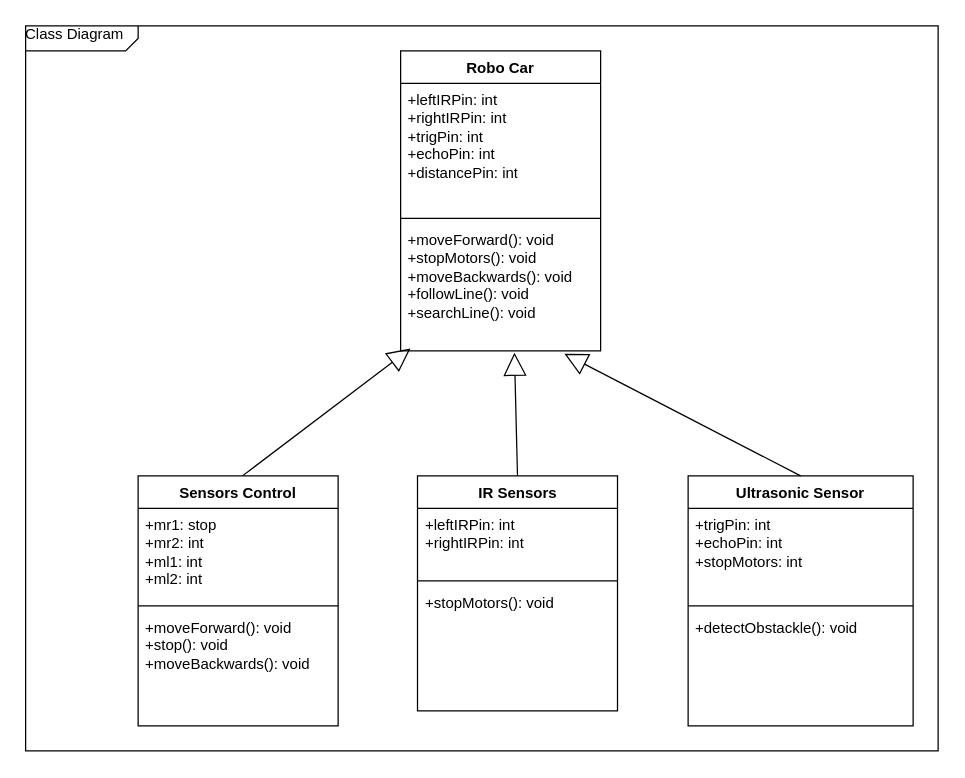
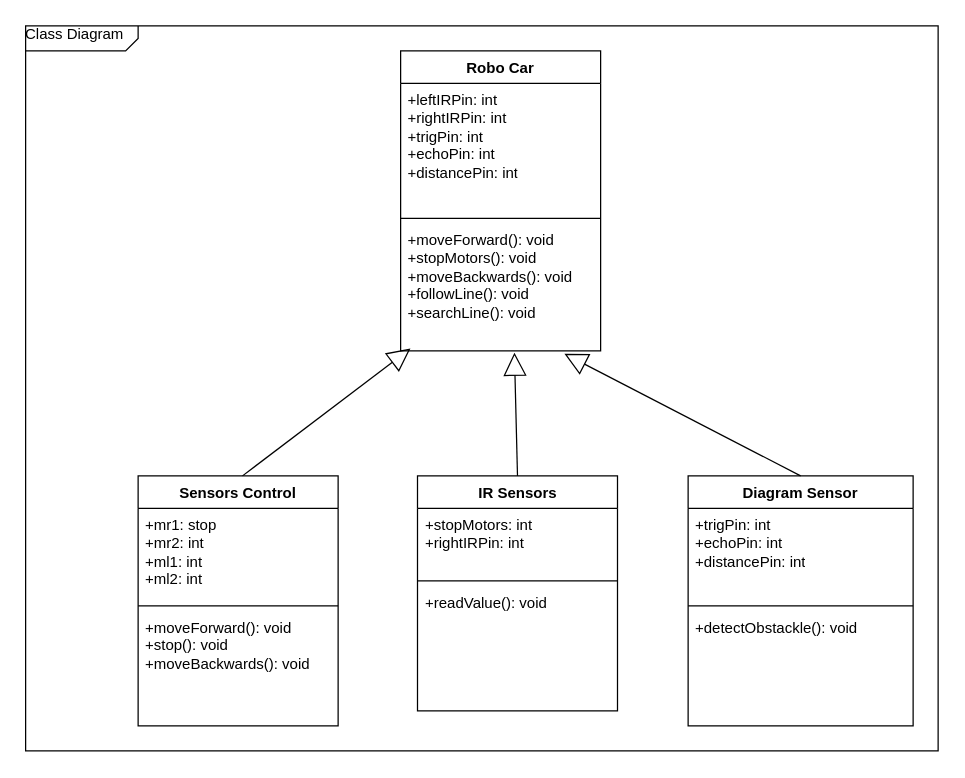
node "Ultrasonic Sensor": label "Ultrasonic Sensor" -> "Diagram Sensor"
node "+leftIRPin: int +rightIRPin: int": label "+leftIRPin: int +rightIRPin: int" -> "+stopMotors: int +rightIRPin: int"
node "+trigPin: int +echoPin: int +stopMotors: int": label "+trigPin: int +echoPin: int +stopMotors: int" -> "+trigPin: int +echoPin: int +distancePin: int"
node "+stopMotors(): void": label "+stopMotors(): void" -> "+readValue(): void"
